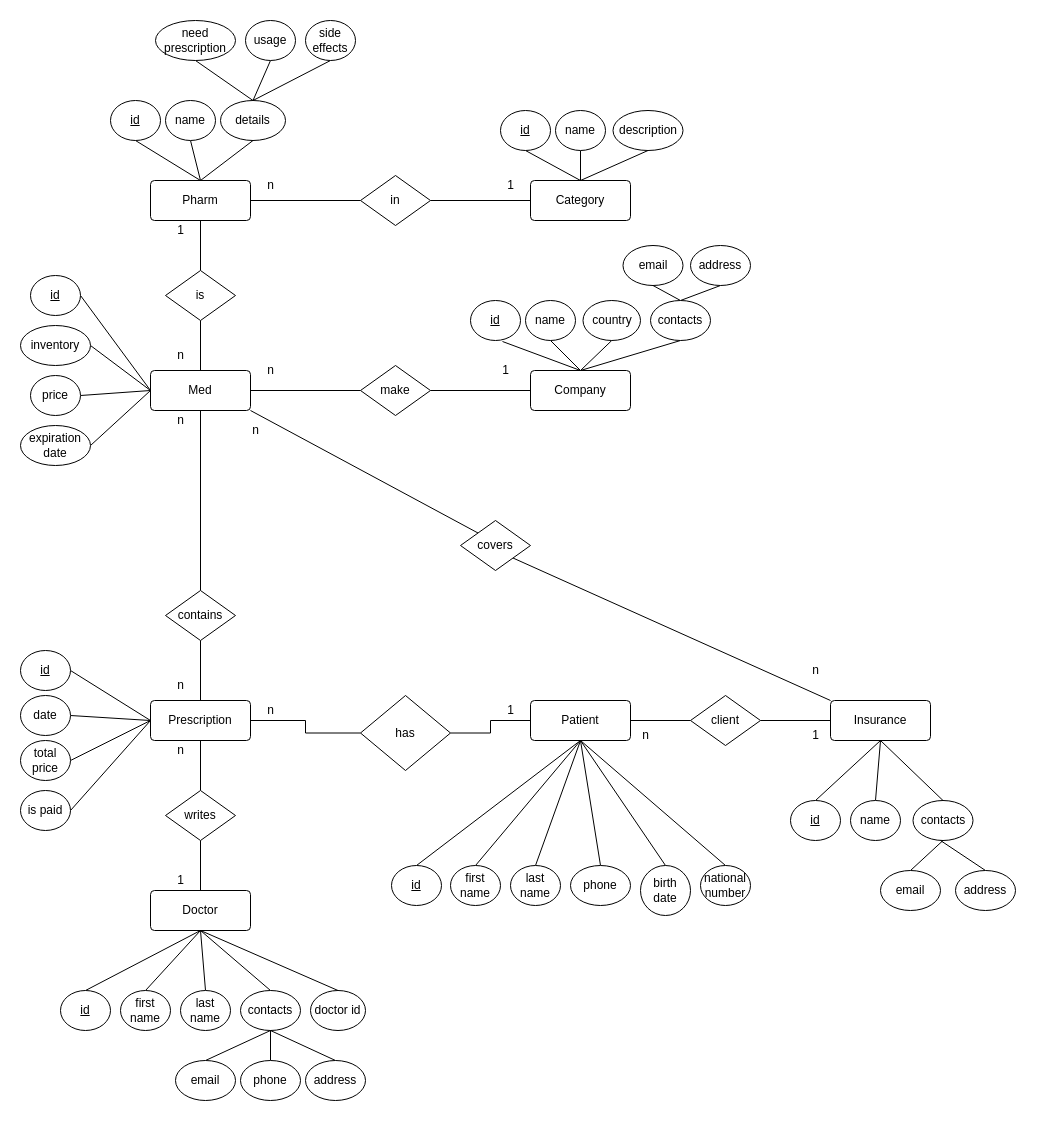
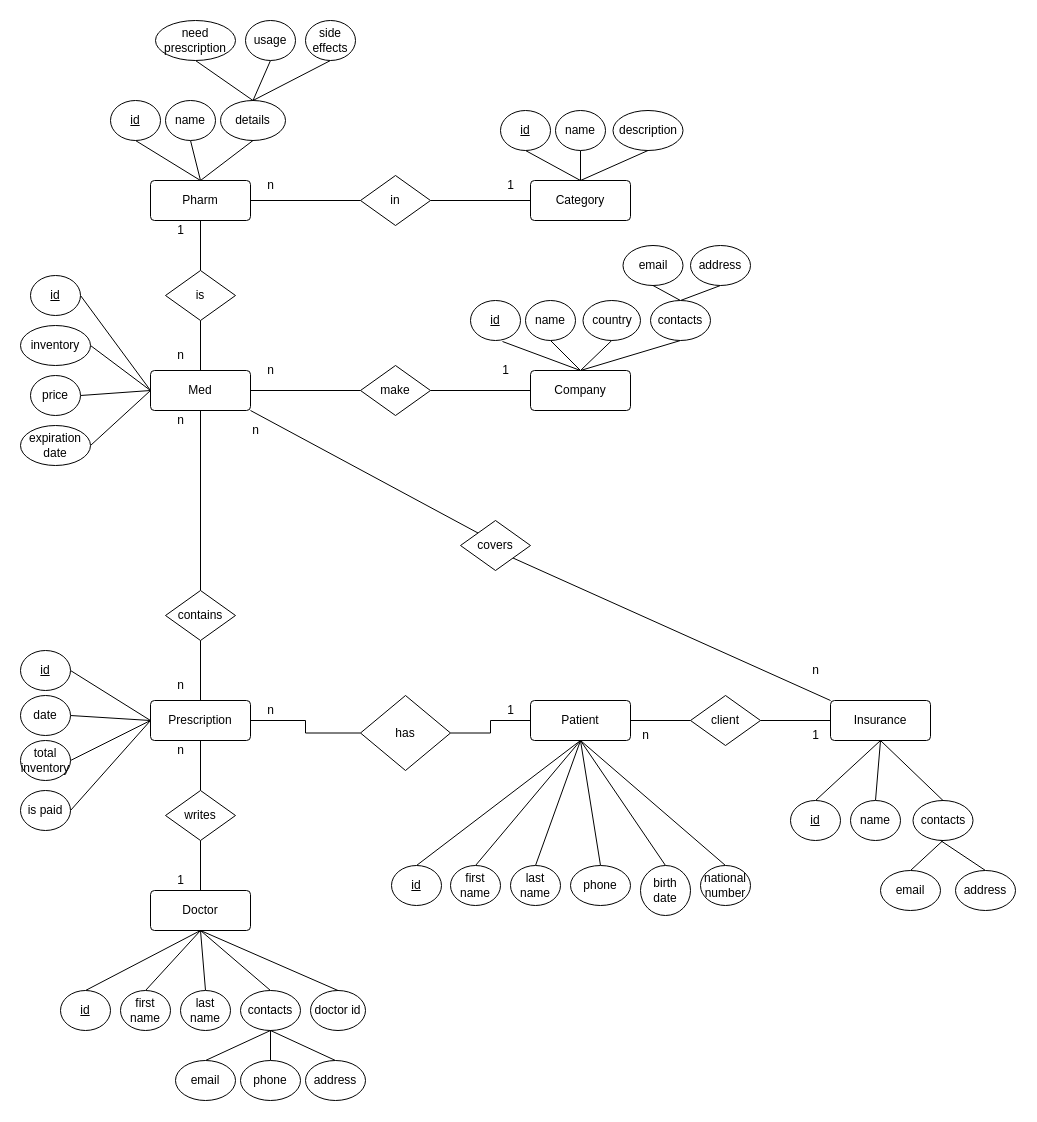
node "total price": label "total price" -> "total inventory"
